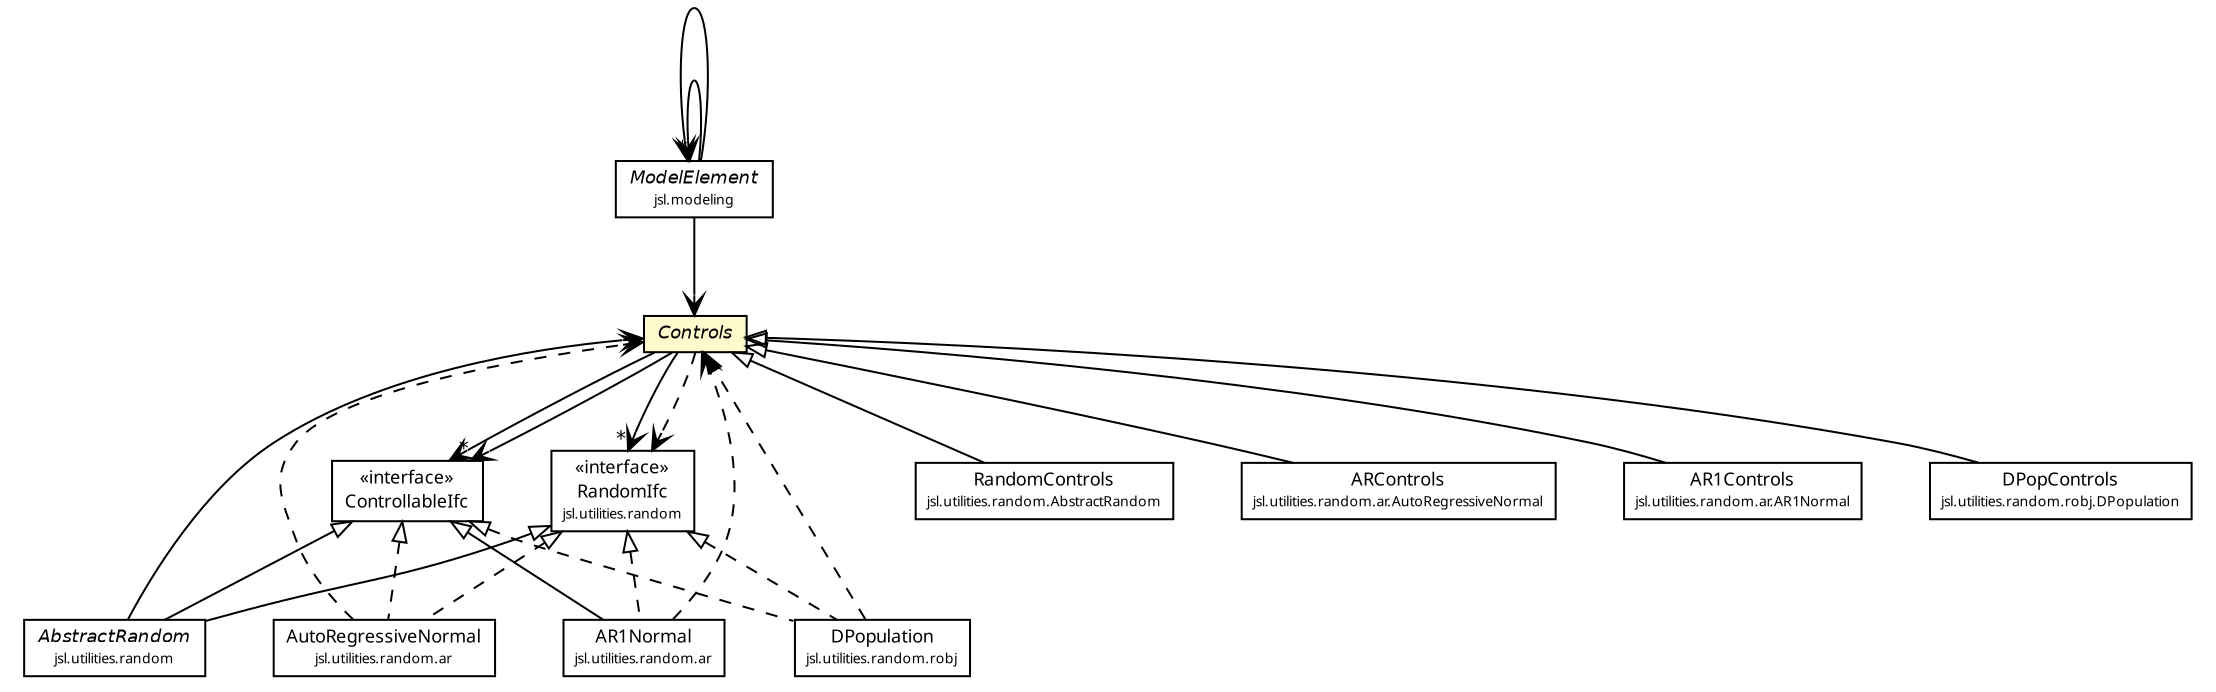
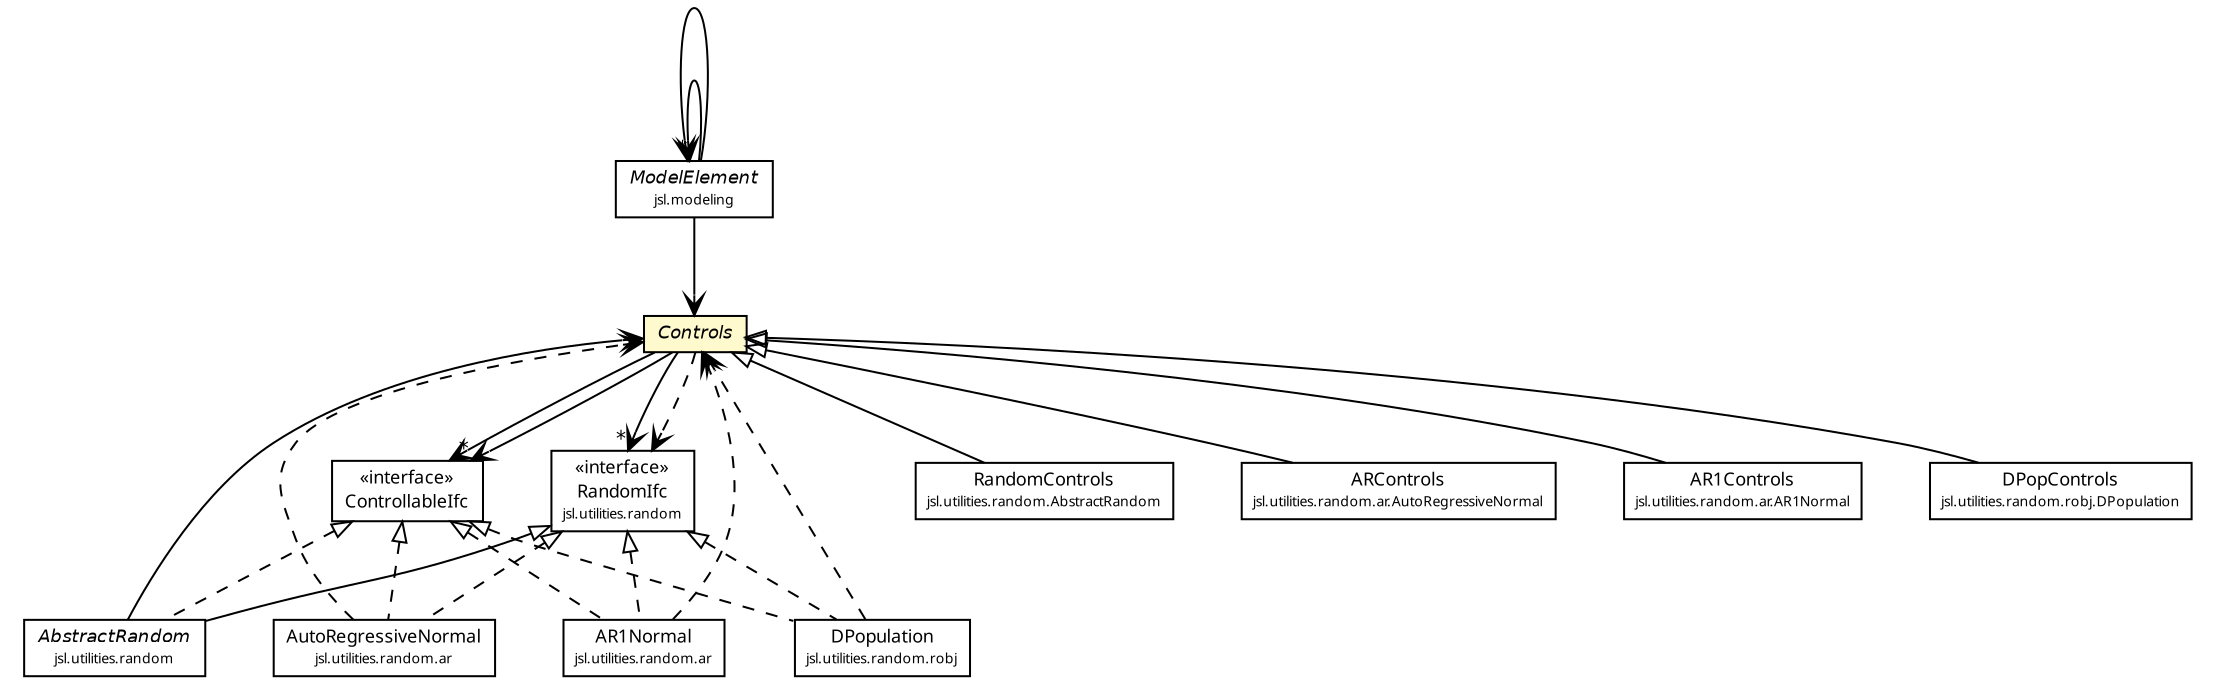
edge "DPopulation" -> "Controls": arrowhead normal -> open
edge "AbstractRandom" -> "ControllableIfc": style solid -> dashed
edge "AR1Normal" -> "ControllableIfc": style solid -> dashed
